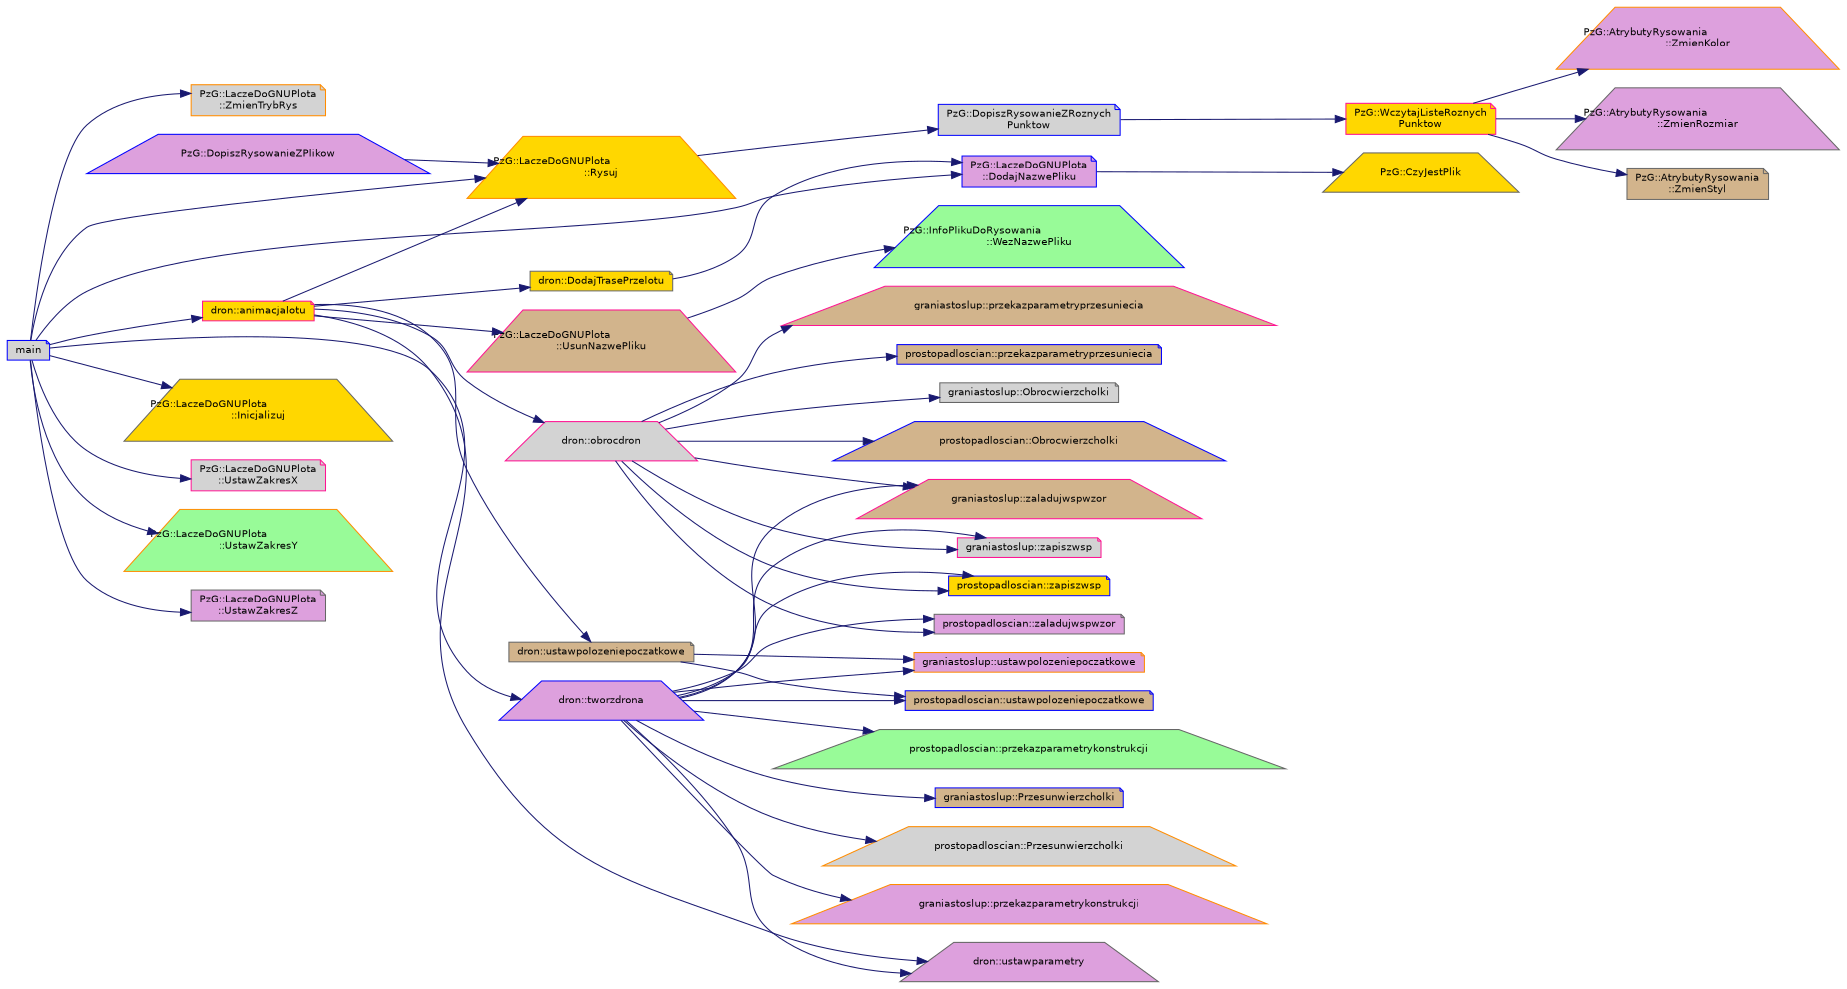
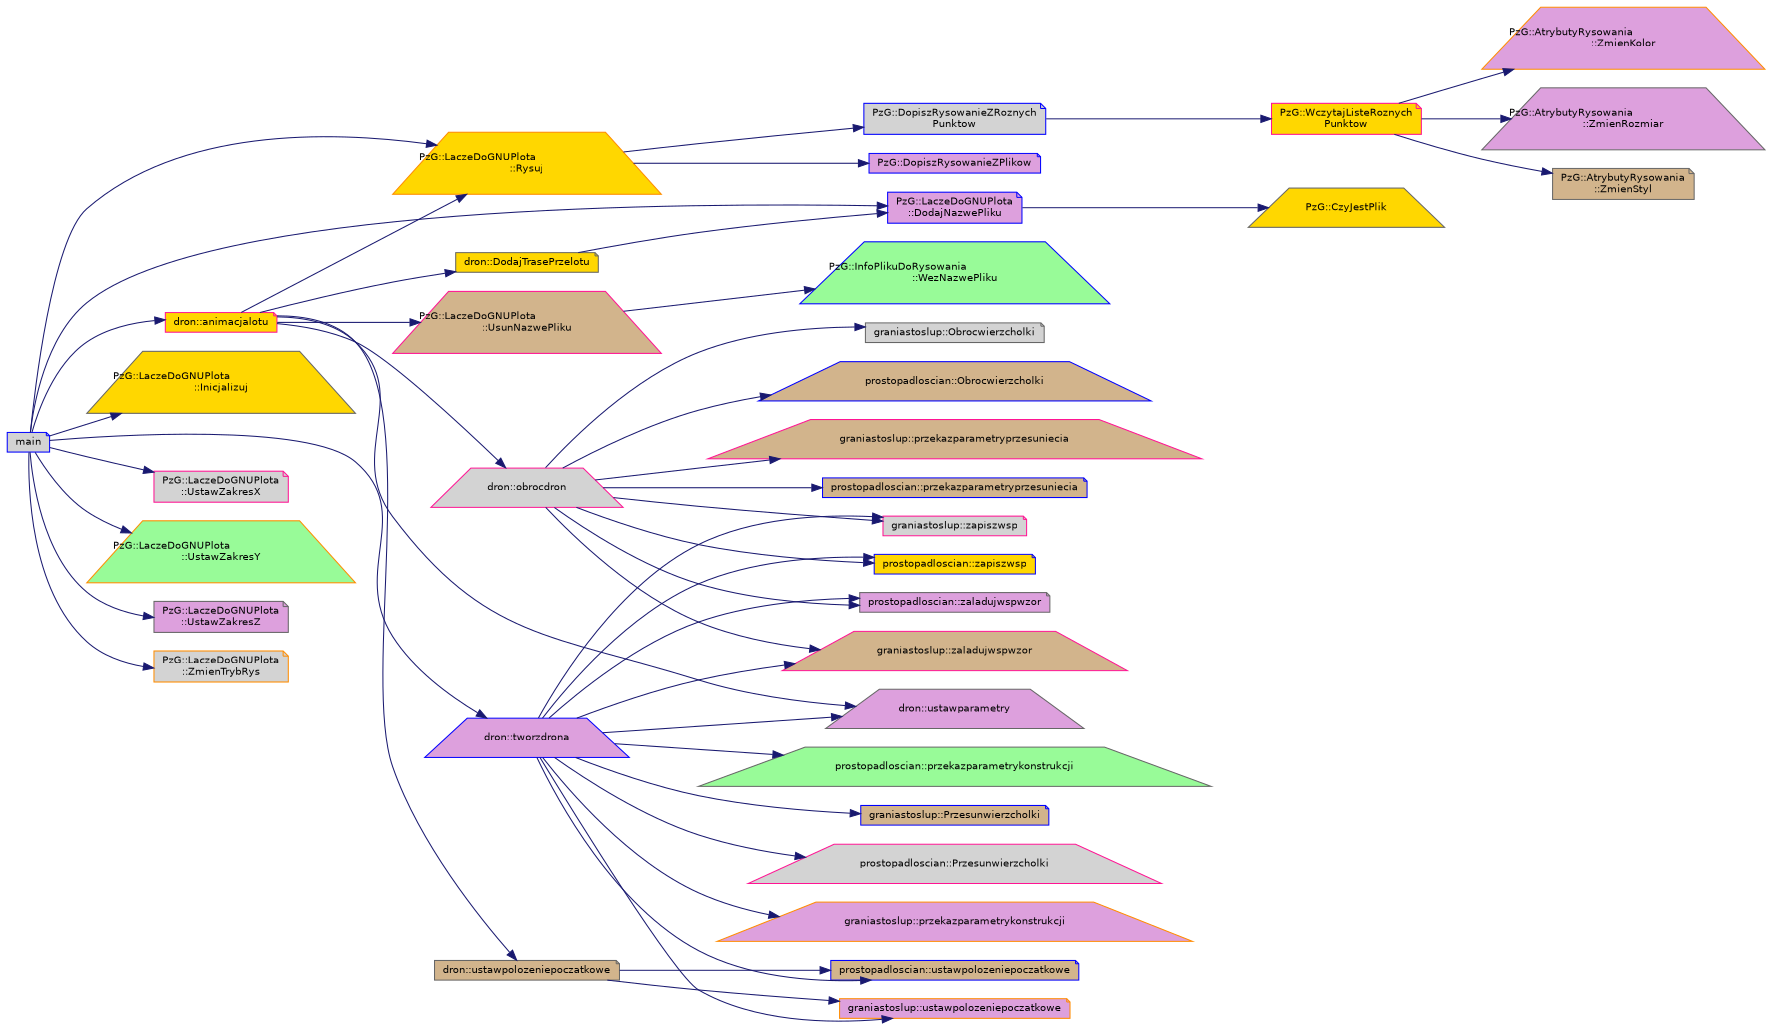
node "PzG::DopiszRysowanieZPlikow": shape trapezium -> note
edge "PzG::DopiszRysowanieZPlikow" -> "PzG::LaczeDoGNUPlota ::Rysuj": reversed
node "prostopadloscian::Przesunwierzcholki": color darkorange -> deeppink
